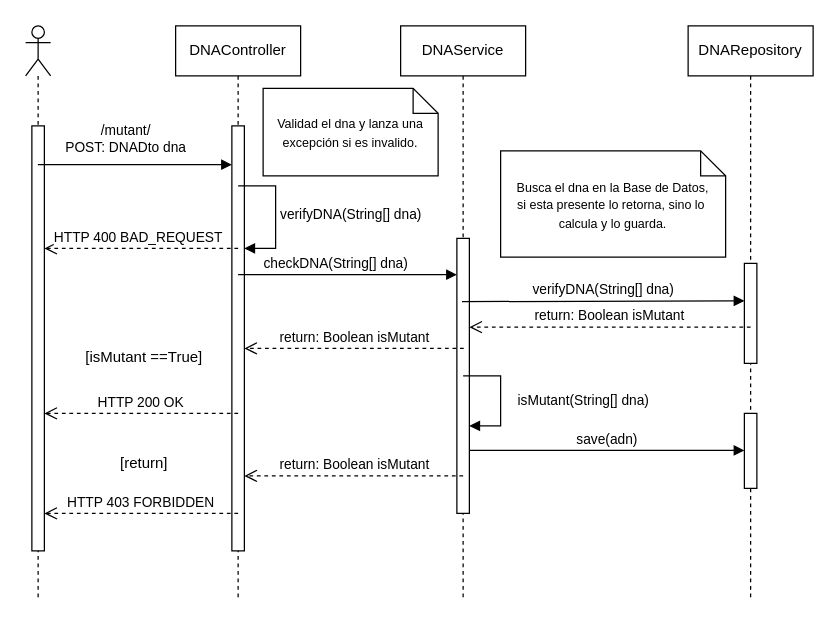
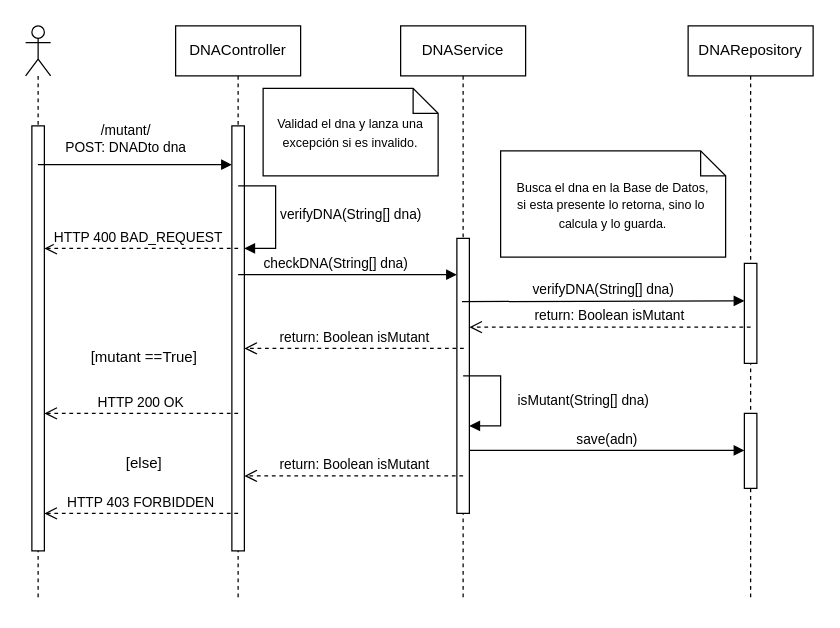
node "[isMutant ==True]": label "[isMutant ==True]" -> "[mutant ==True]"
node "[return]": label "[return]" -> "[else]"
